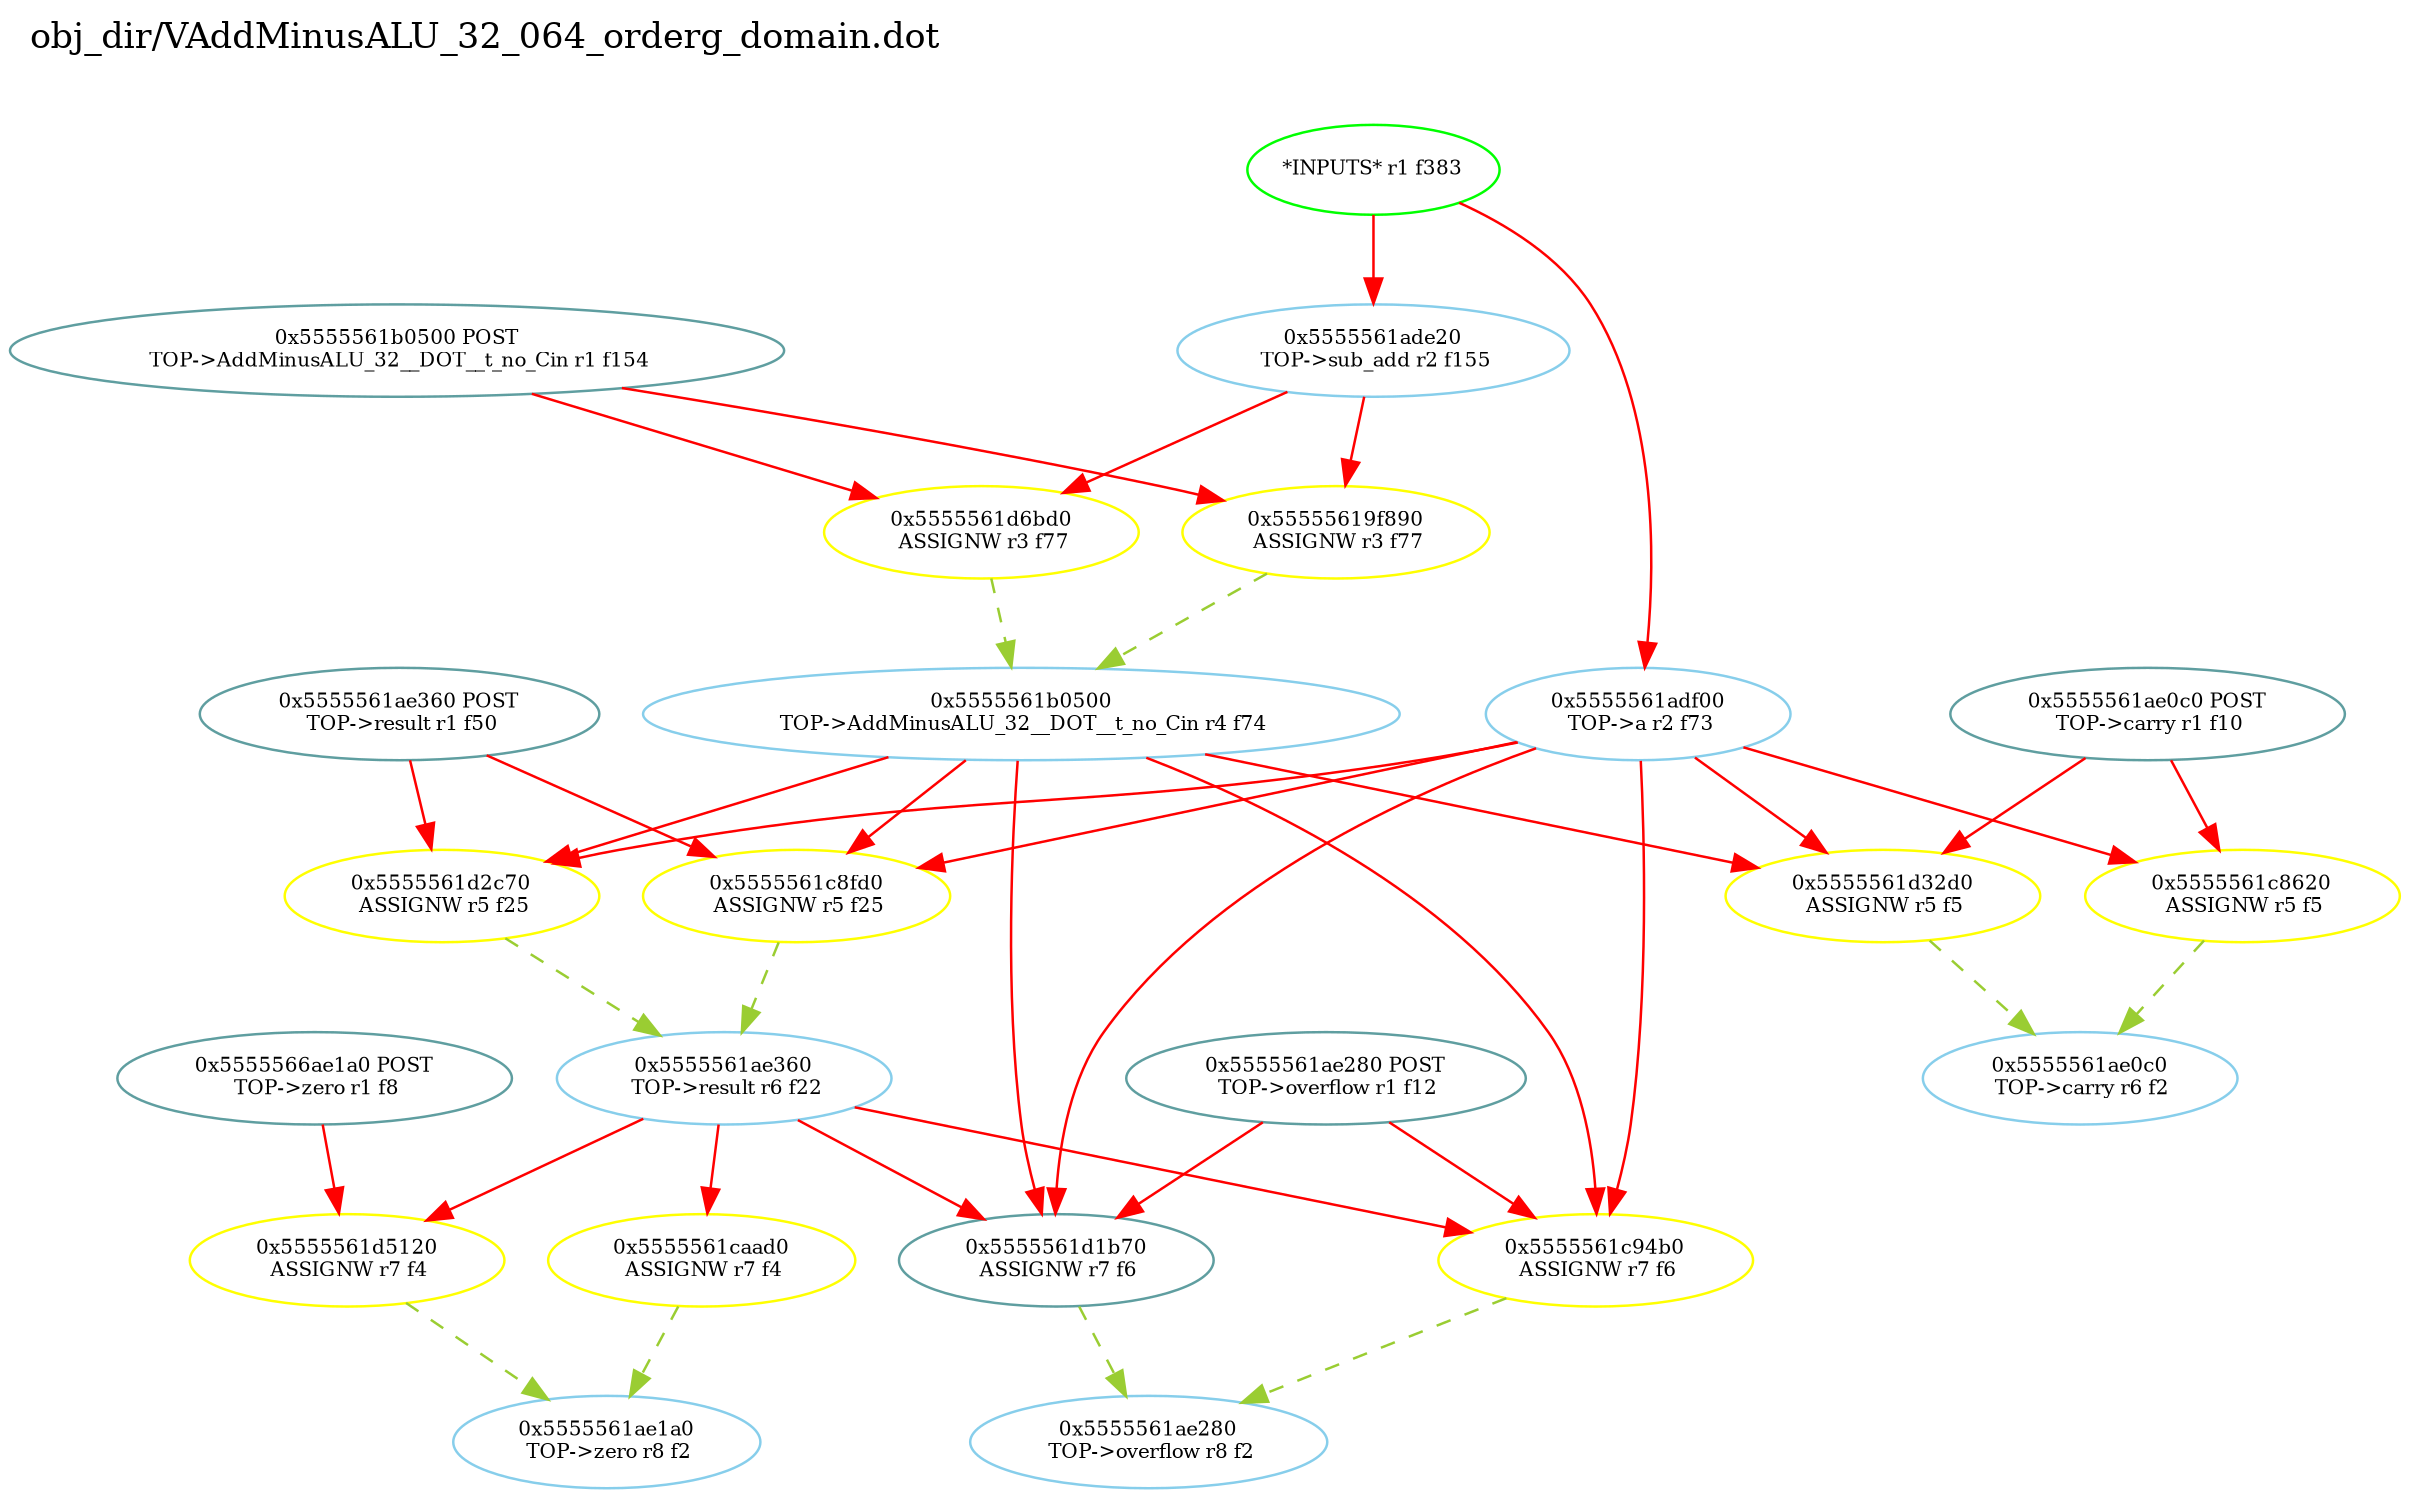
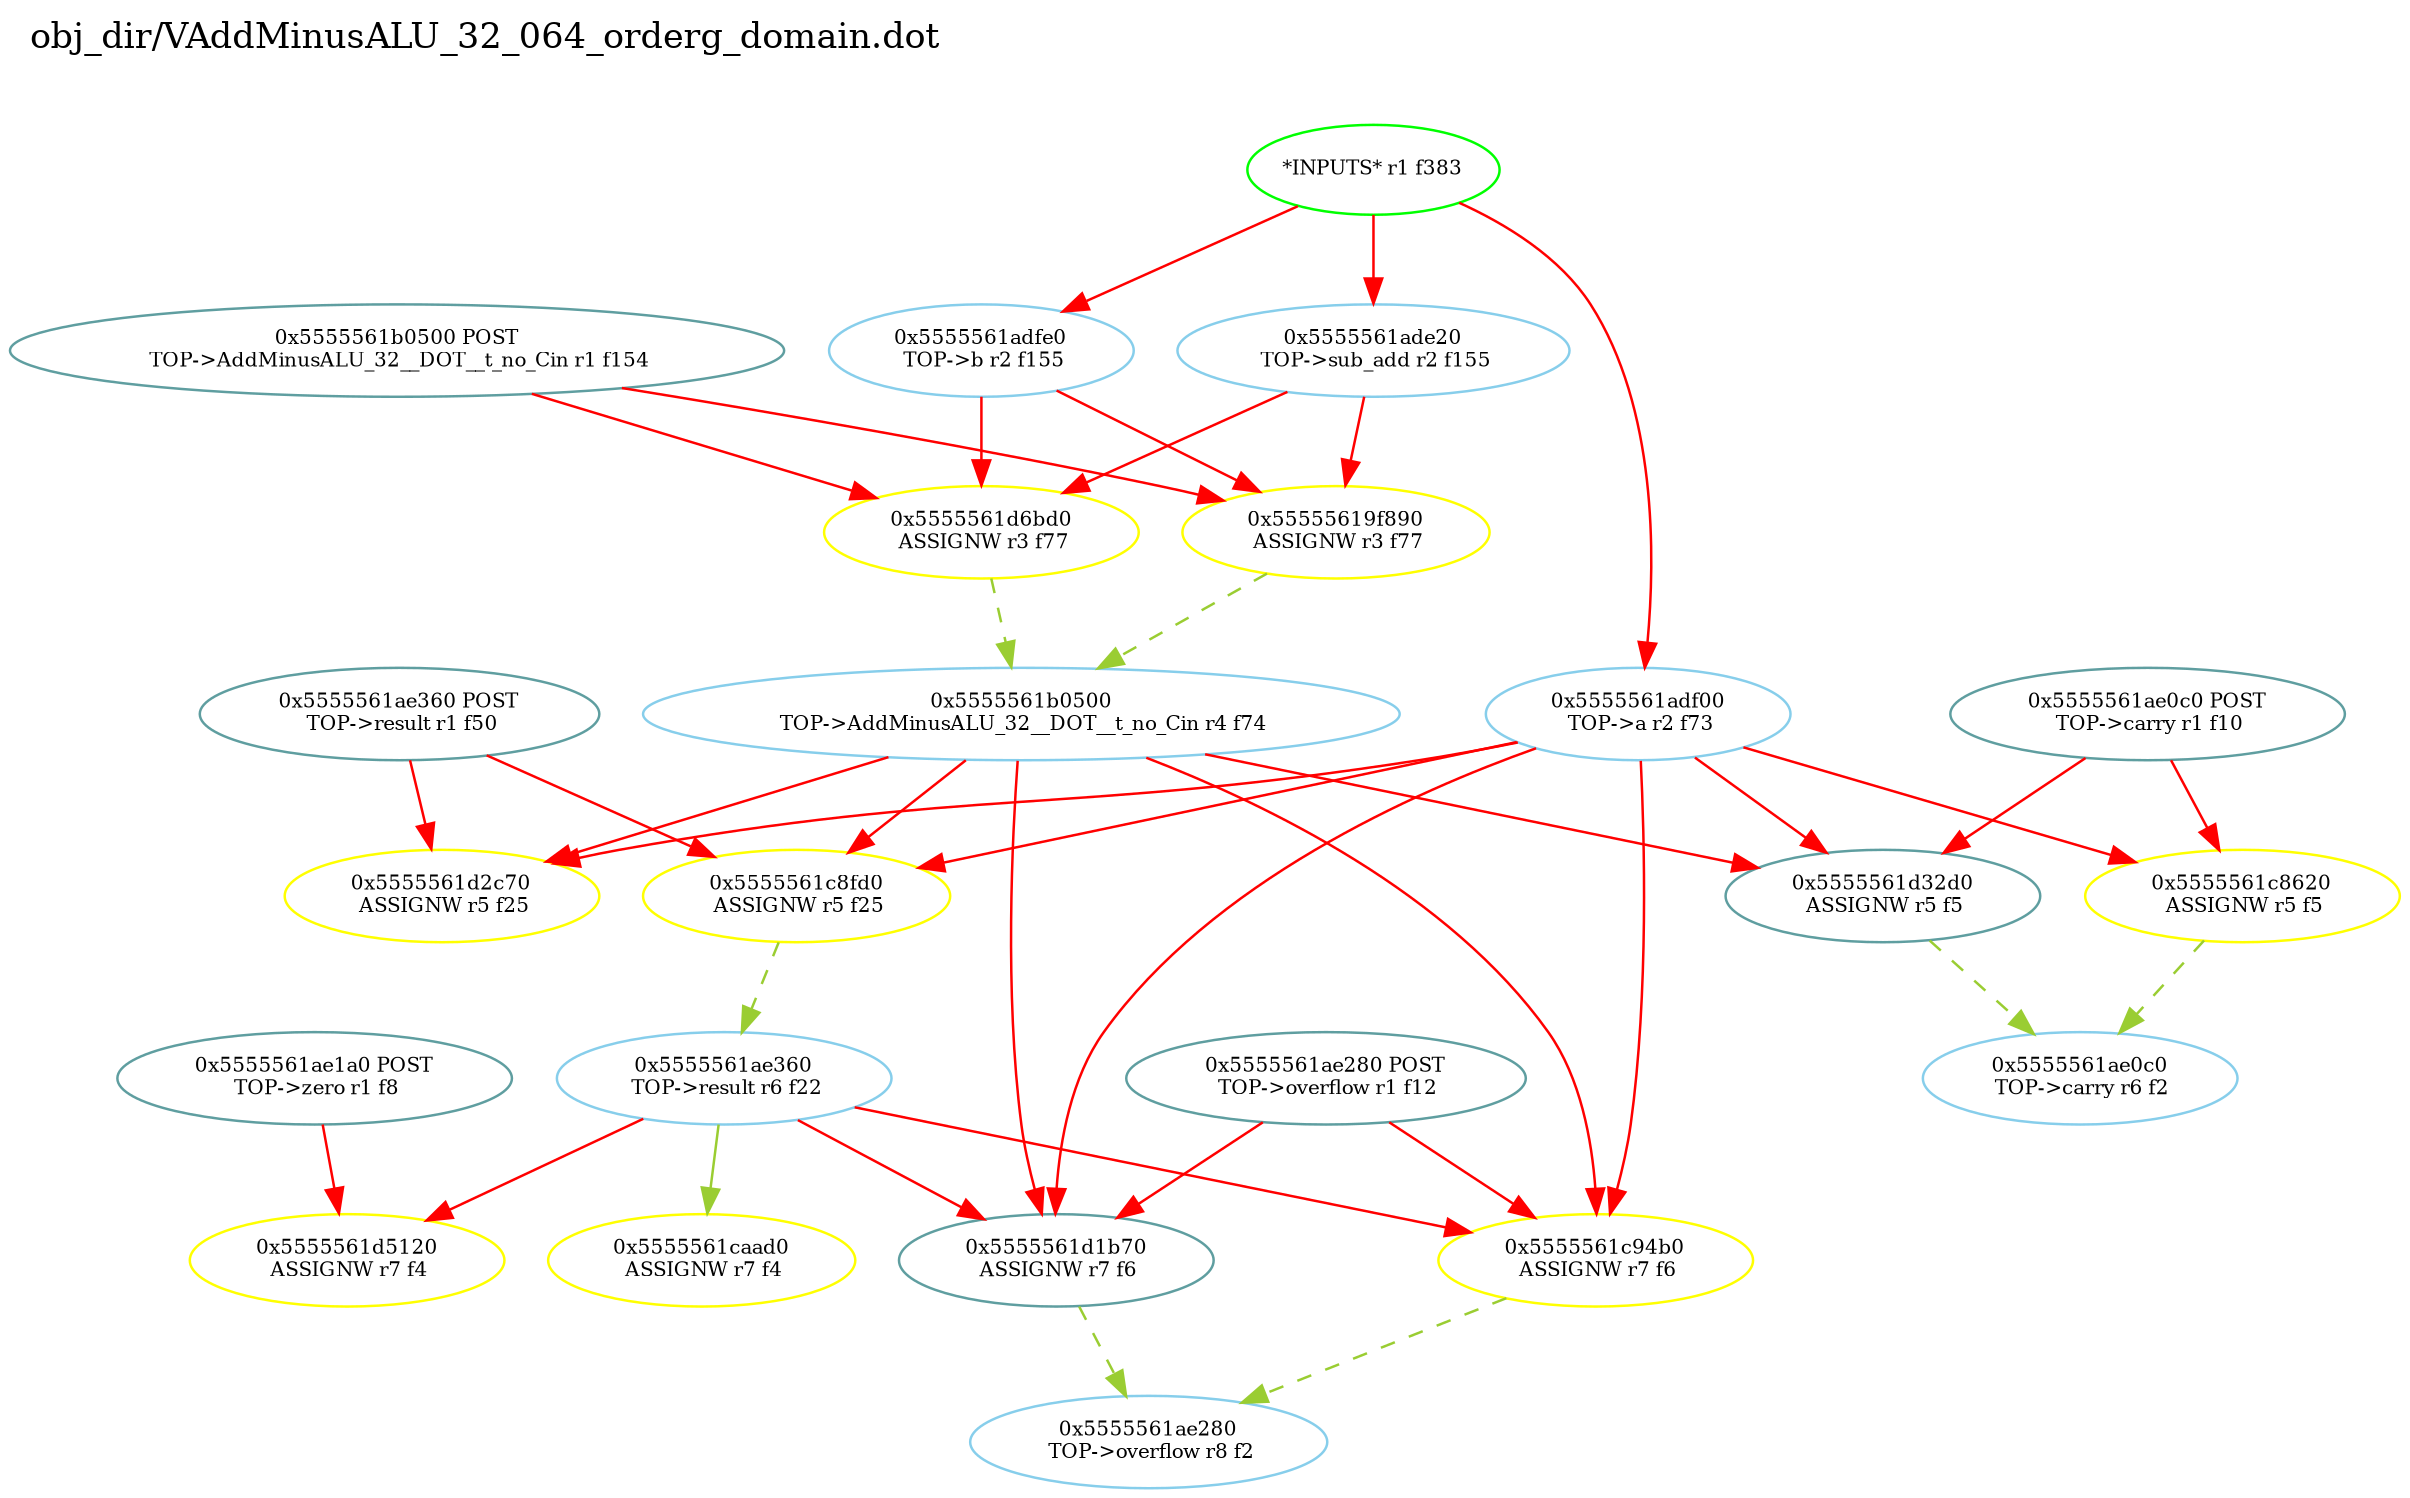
node "0x5555561adfe0 TOP->b r2 f155": added
node "0x5555561d32d0 ASSIGNW r5 f5": color yellow -> CadetBlue
edge "0x5555561d2c70 ASSIGNW r5 f25" -> "0x5555561ae360 TOP->result r6 f22": removed
node "0x5555566ae1a0 POST TOP->zero r1 f8": label "0x5555566ae1a0 POST TOP->zero r1 f8" -> "0x5555561ae1a0 POST TOP->zero r1 f8"
edge "0x5555561ae360 TOP->result r6 f22" -> "0x5555561caad0 ASSIGNW r7 f4": color red -> yellowGreen
node "0x5555561ae1a0 TOP->zero r8 f2": removed
